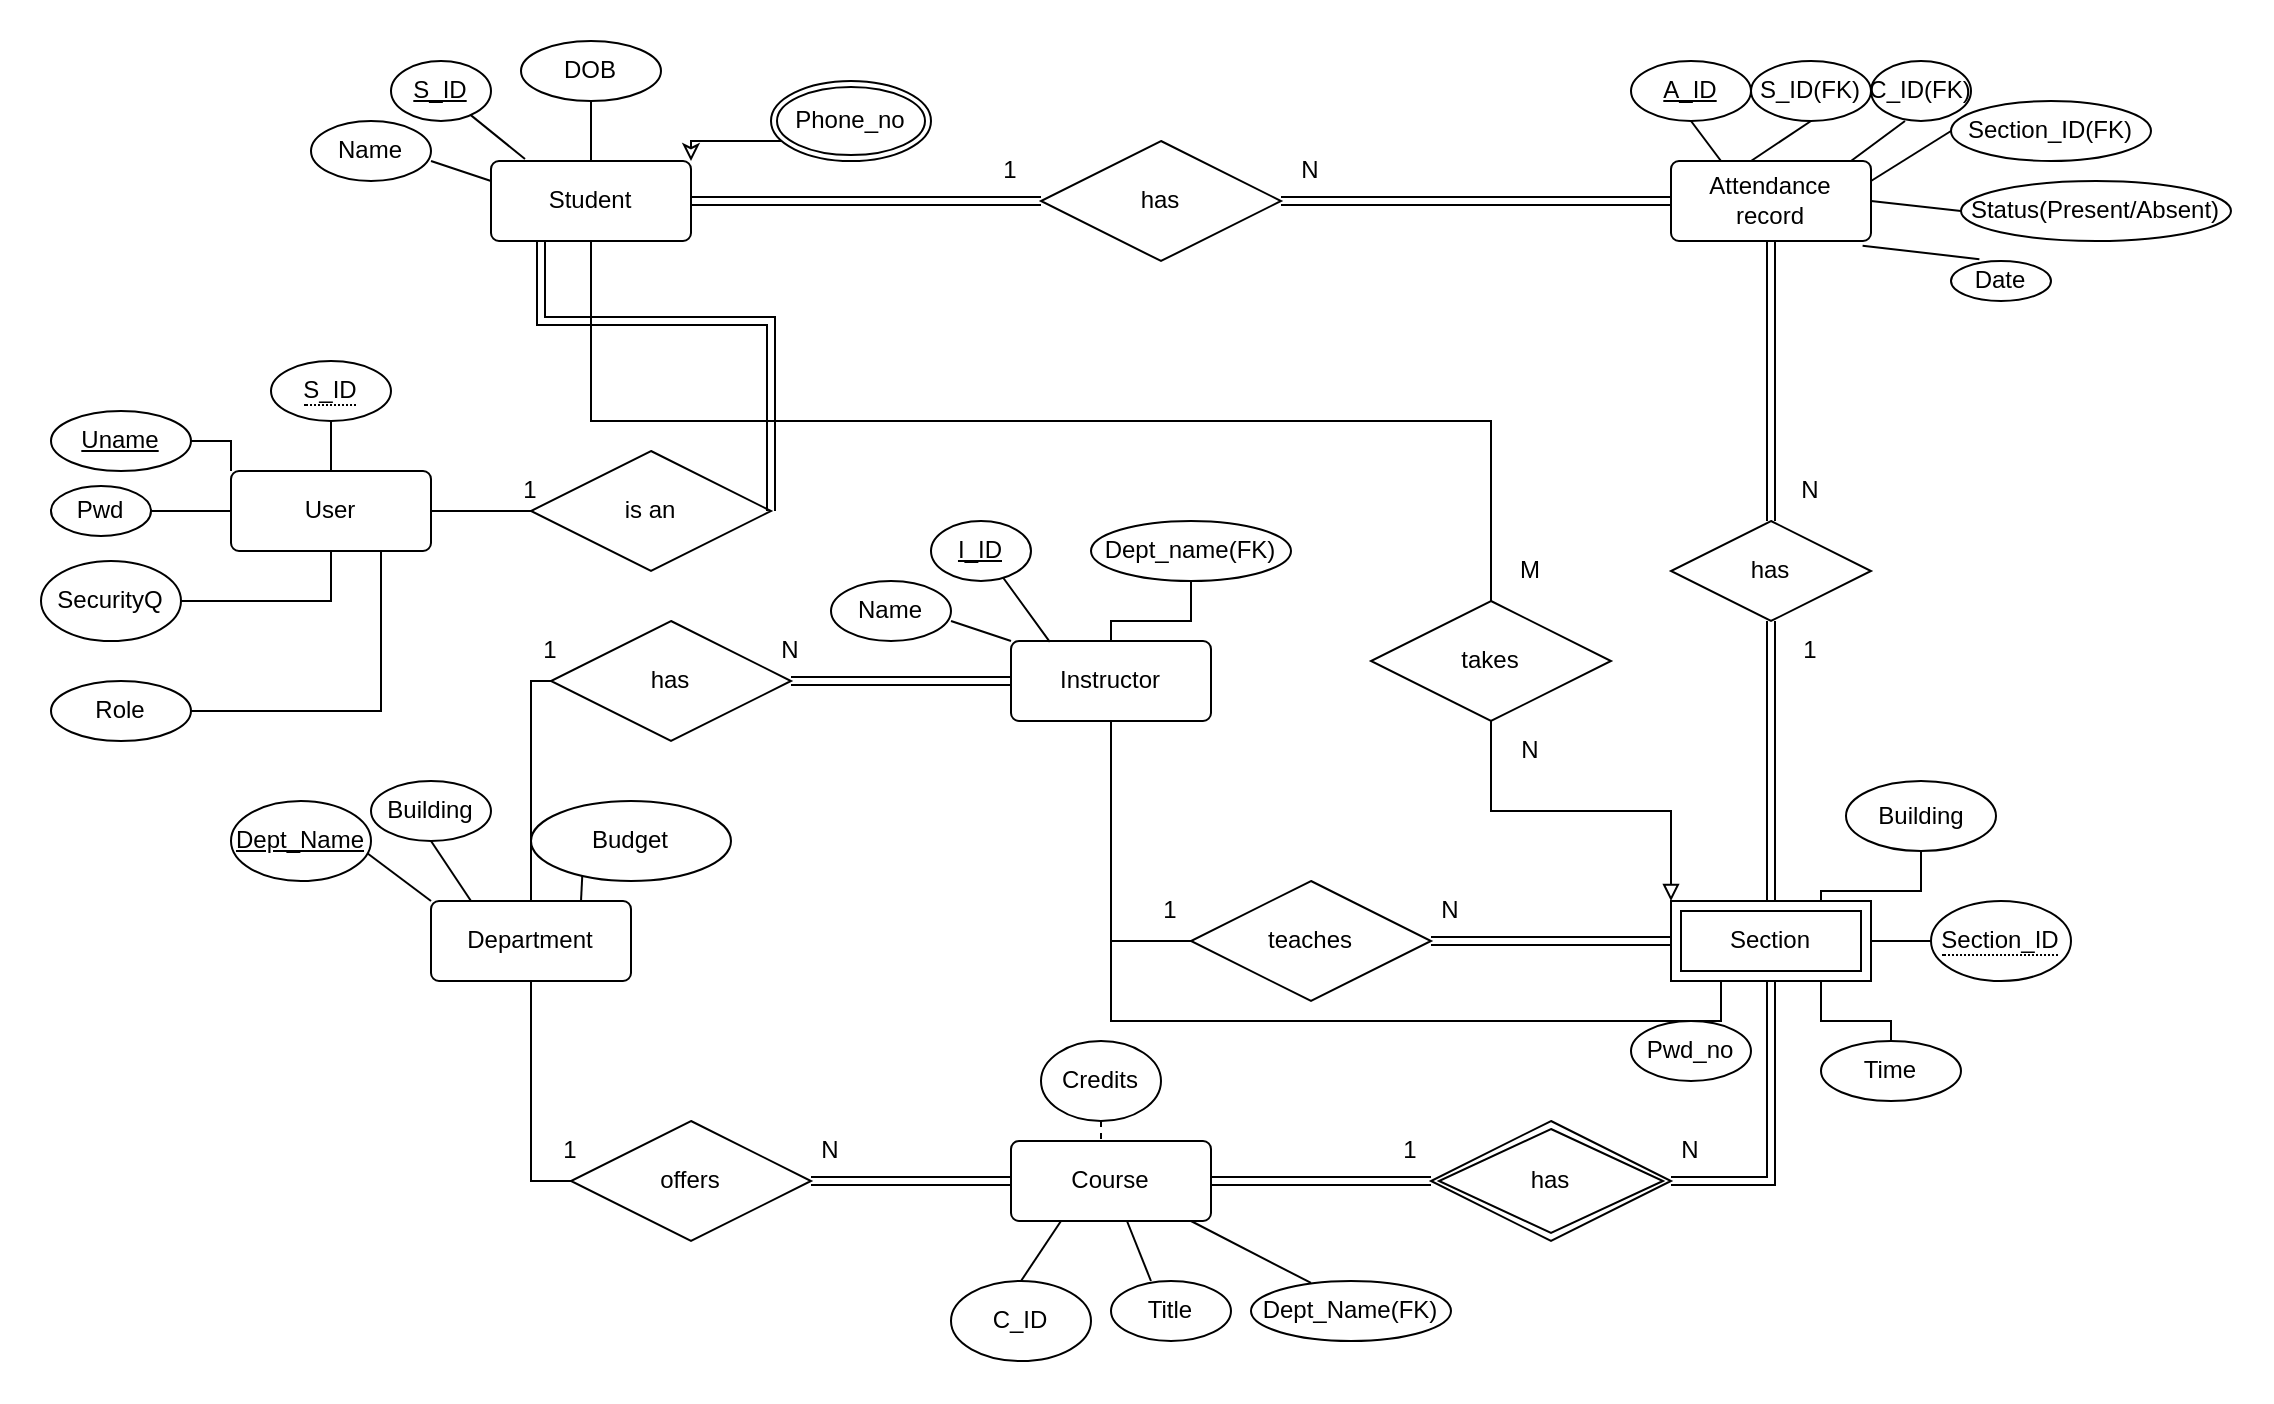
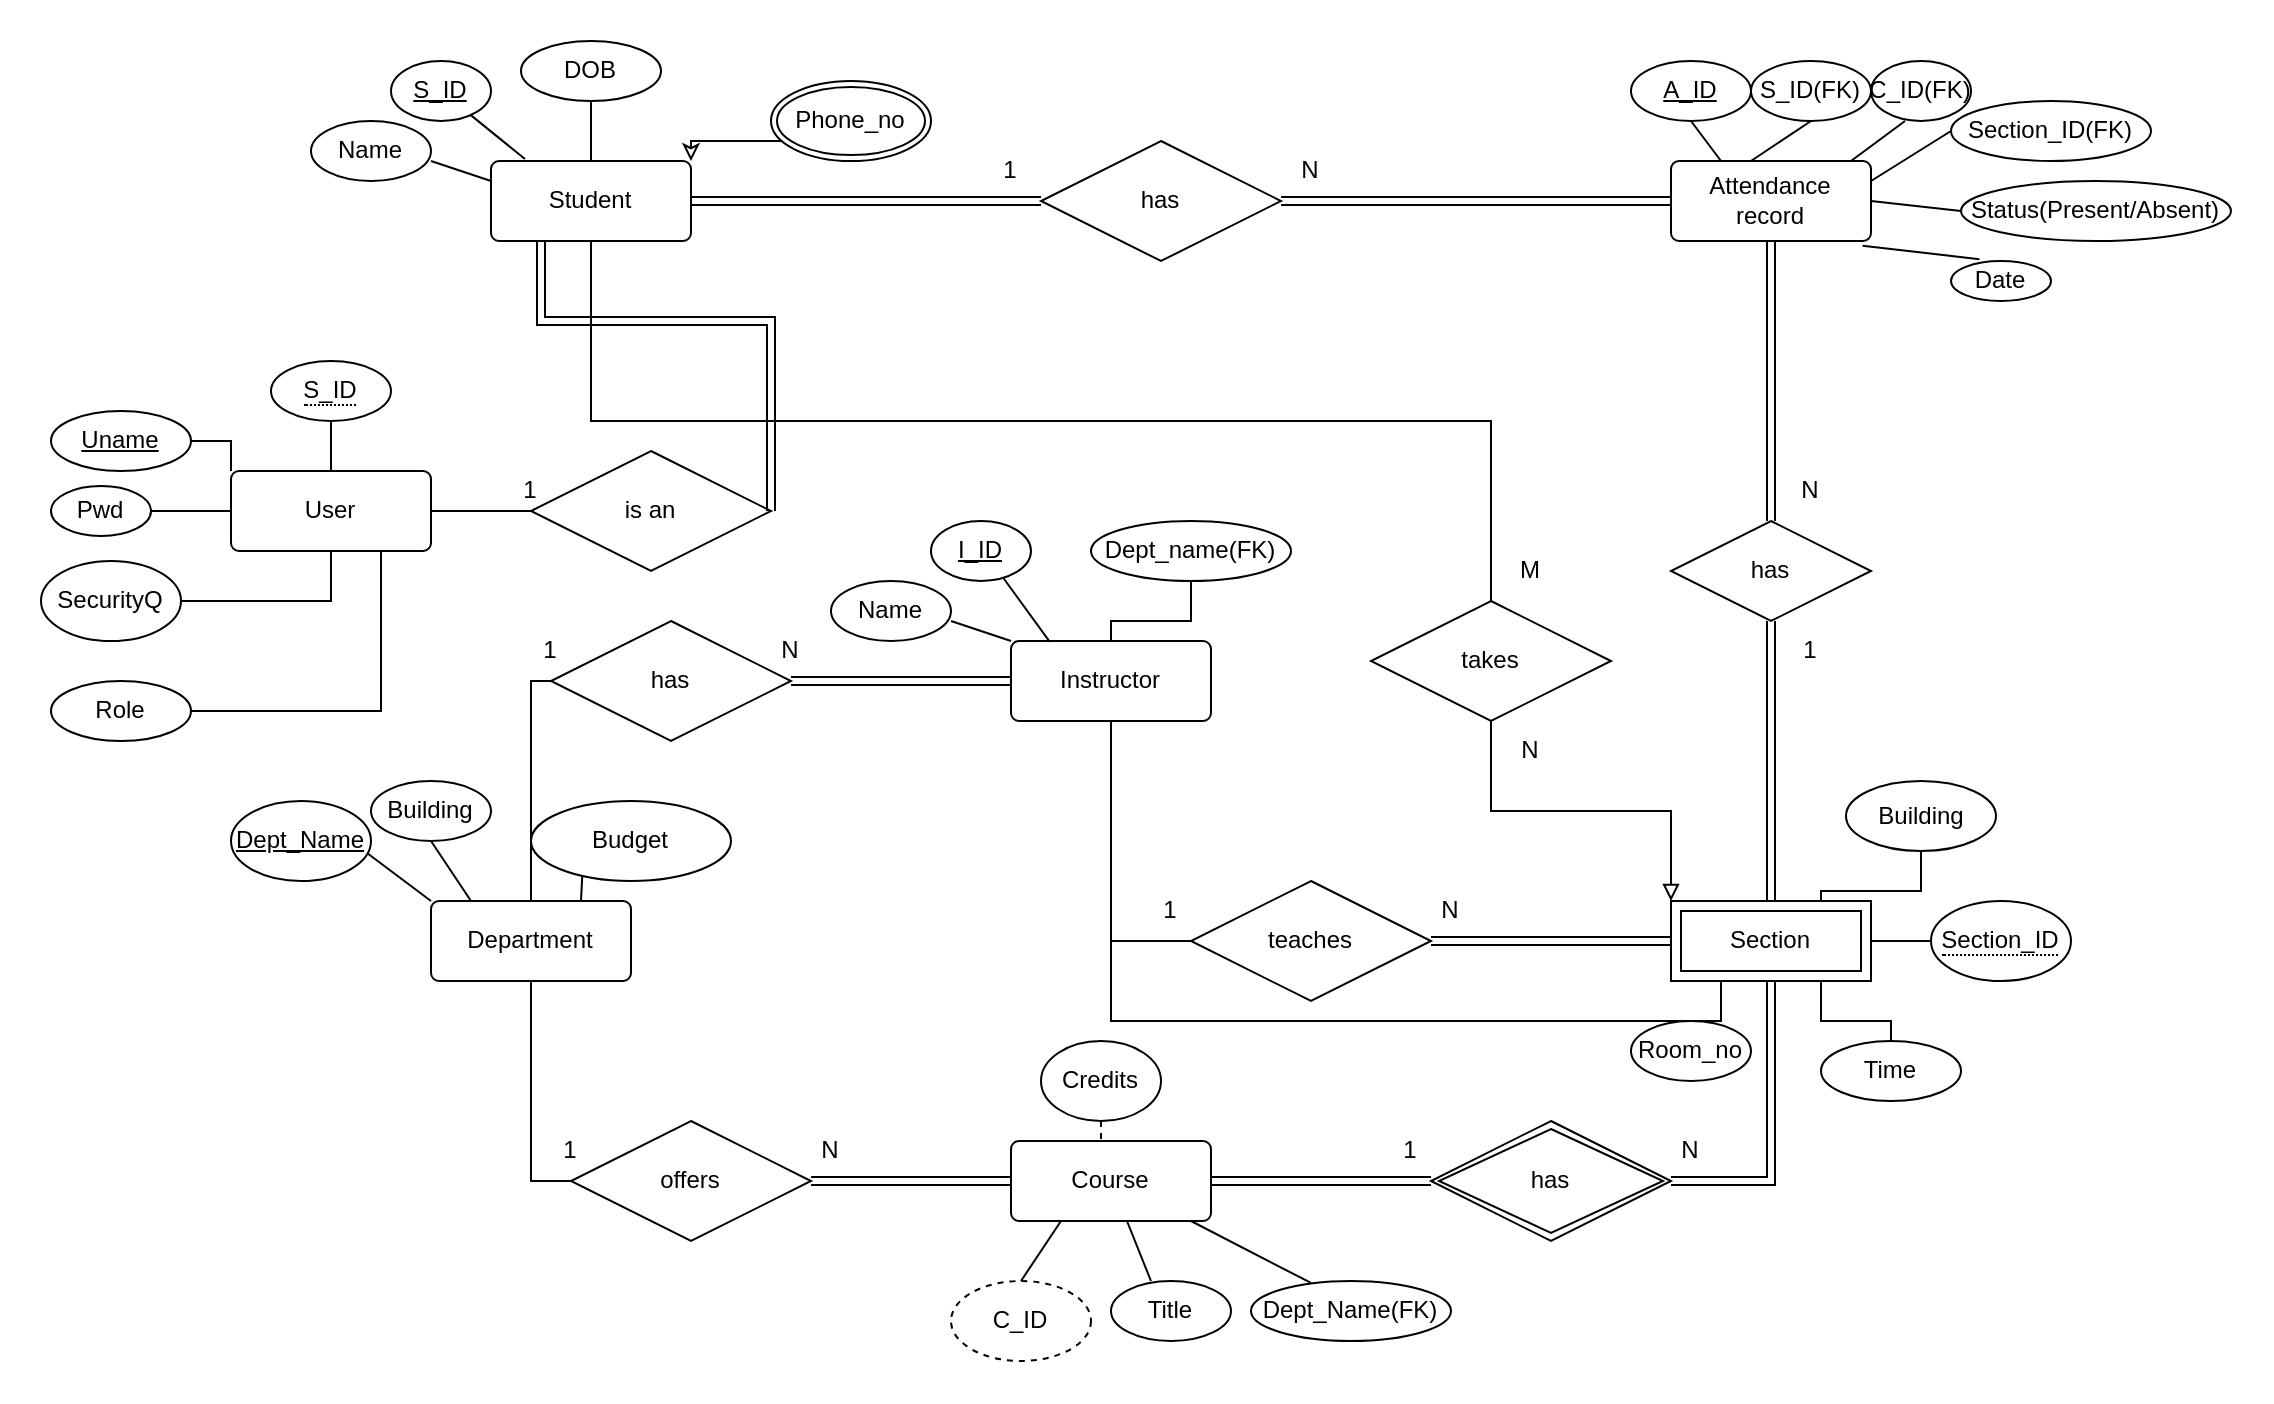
node "Pwd_no": label "Pwd_no" -> "Room_no"
node "C_ID": style solid -> dashed
